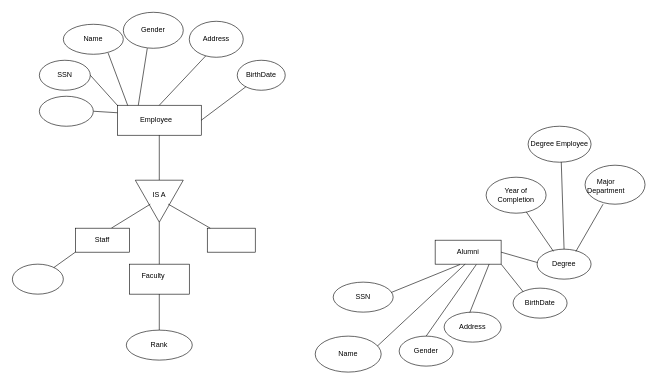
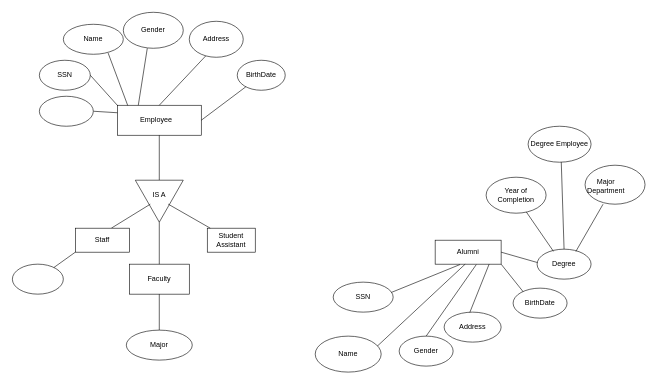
node "Student Assistant": added
node "Faculty": moved (153, 276) -> (159, 279)
node "Rank": label "Rank" -> "Major"
